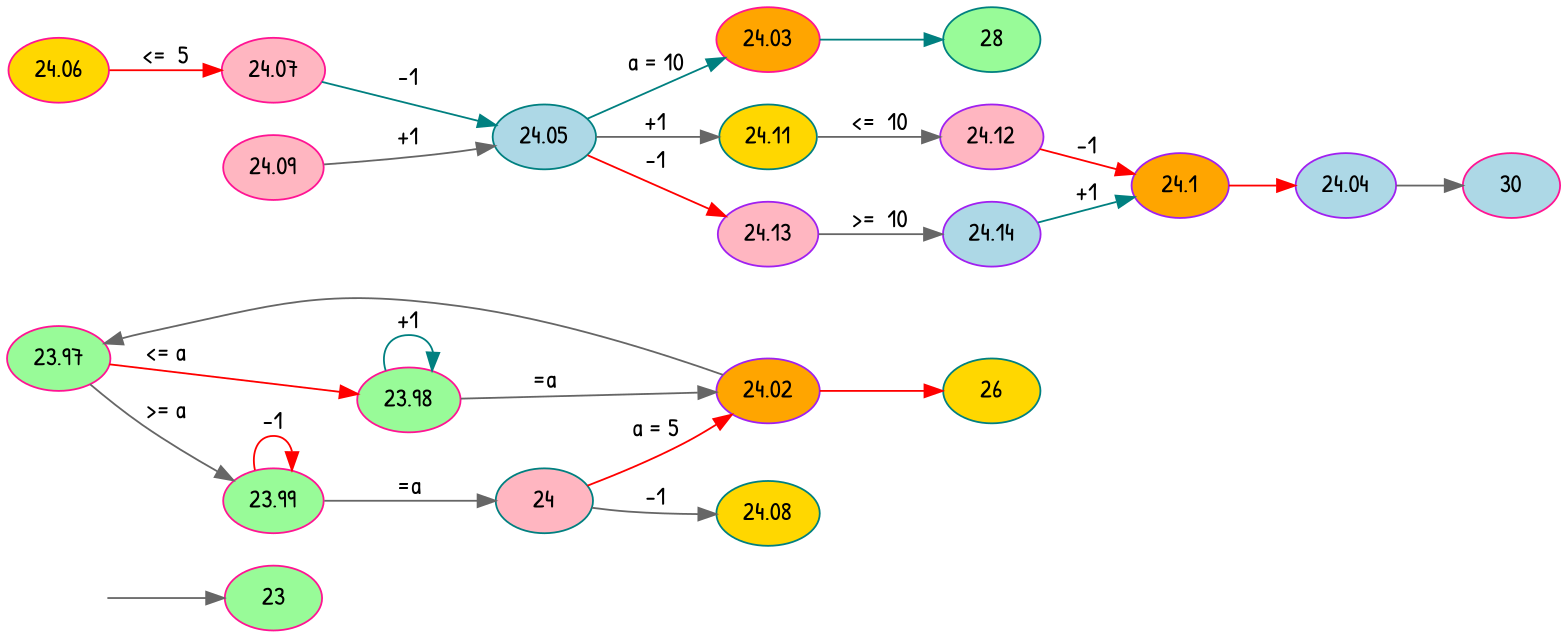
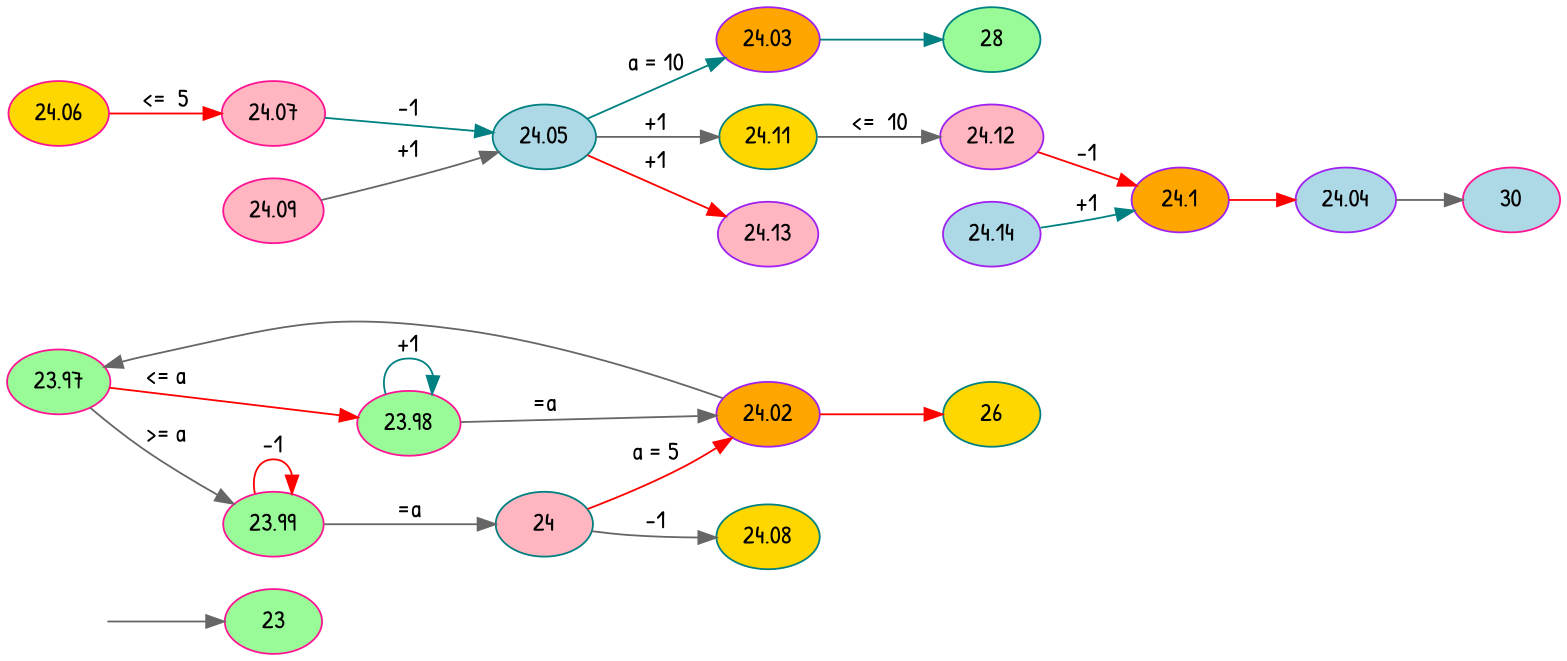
node "24.03": color deeppink -> purple
edge "24.05" -> "24.13": label "-1" -> "+1"
edge "24.13" -> "24.14": removed, label ">=  10"
